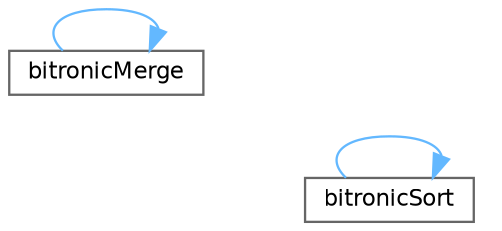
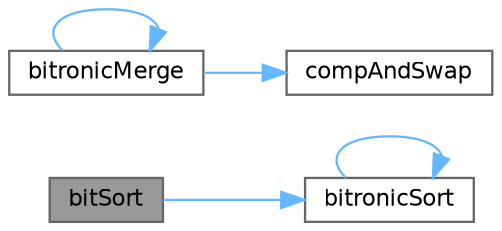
node "compAndSwap": added
node "bitSort": added
